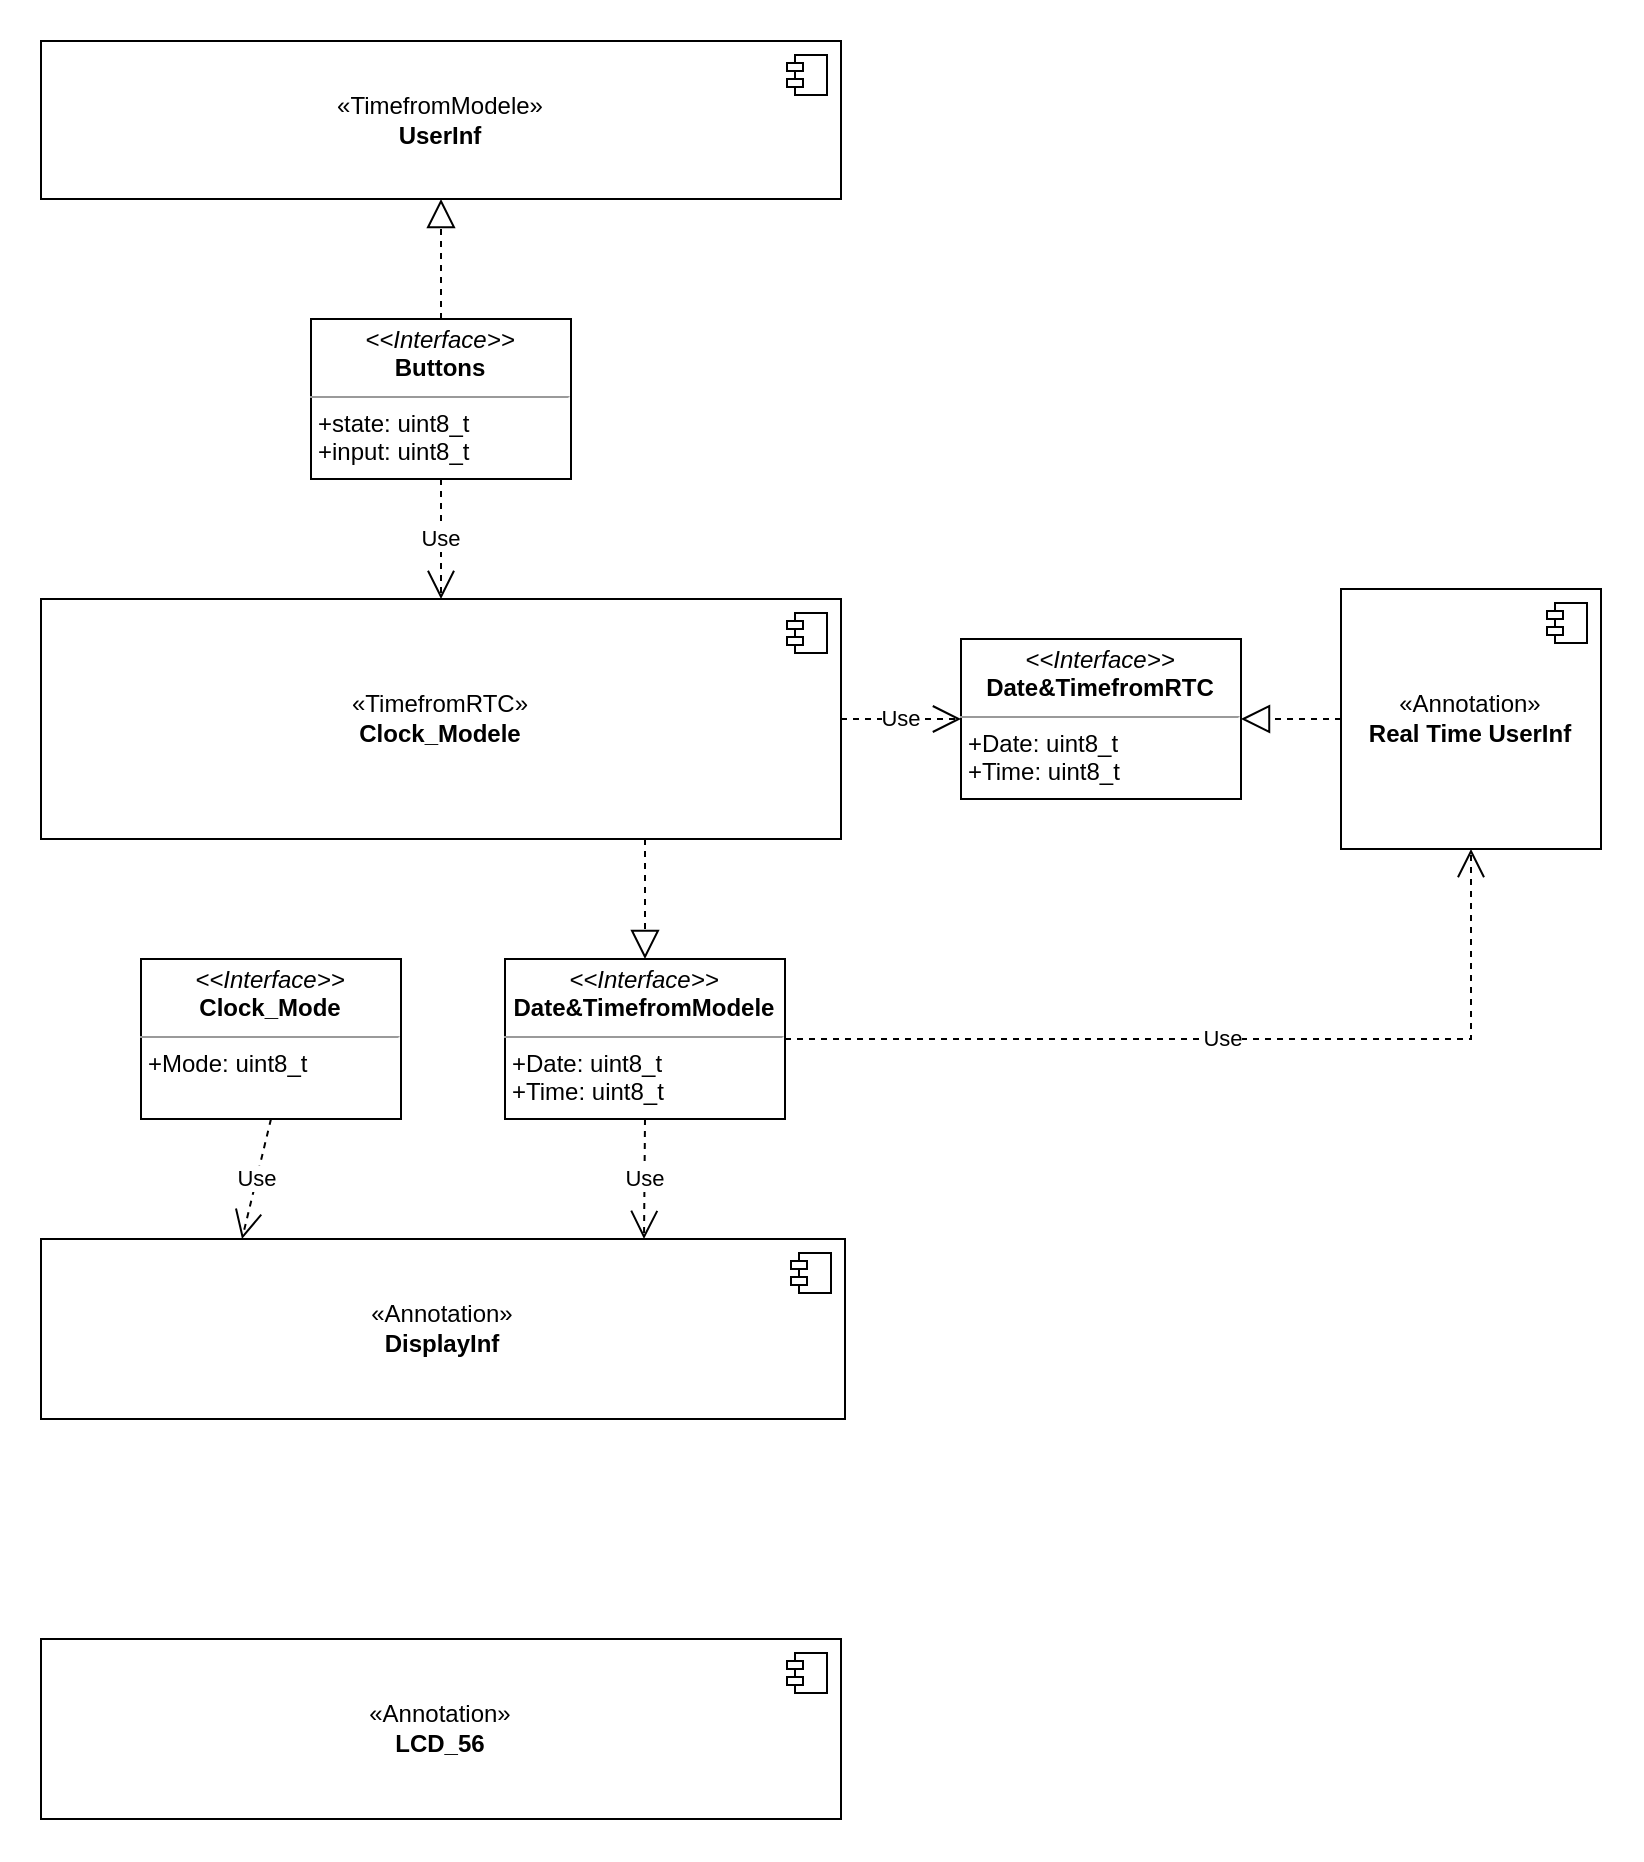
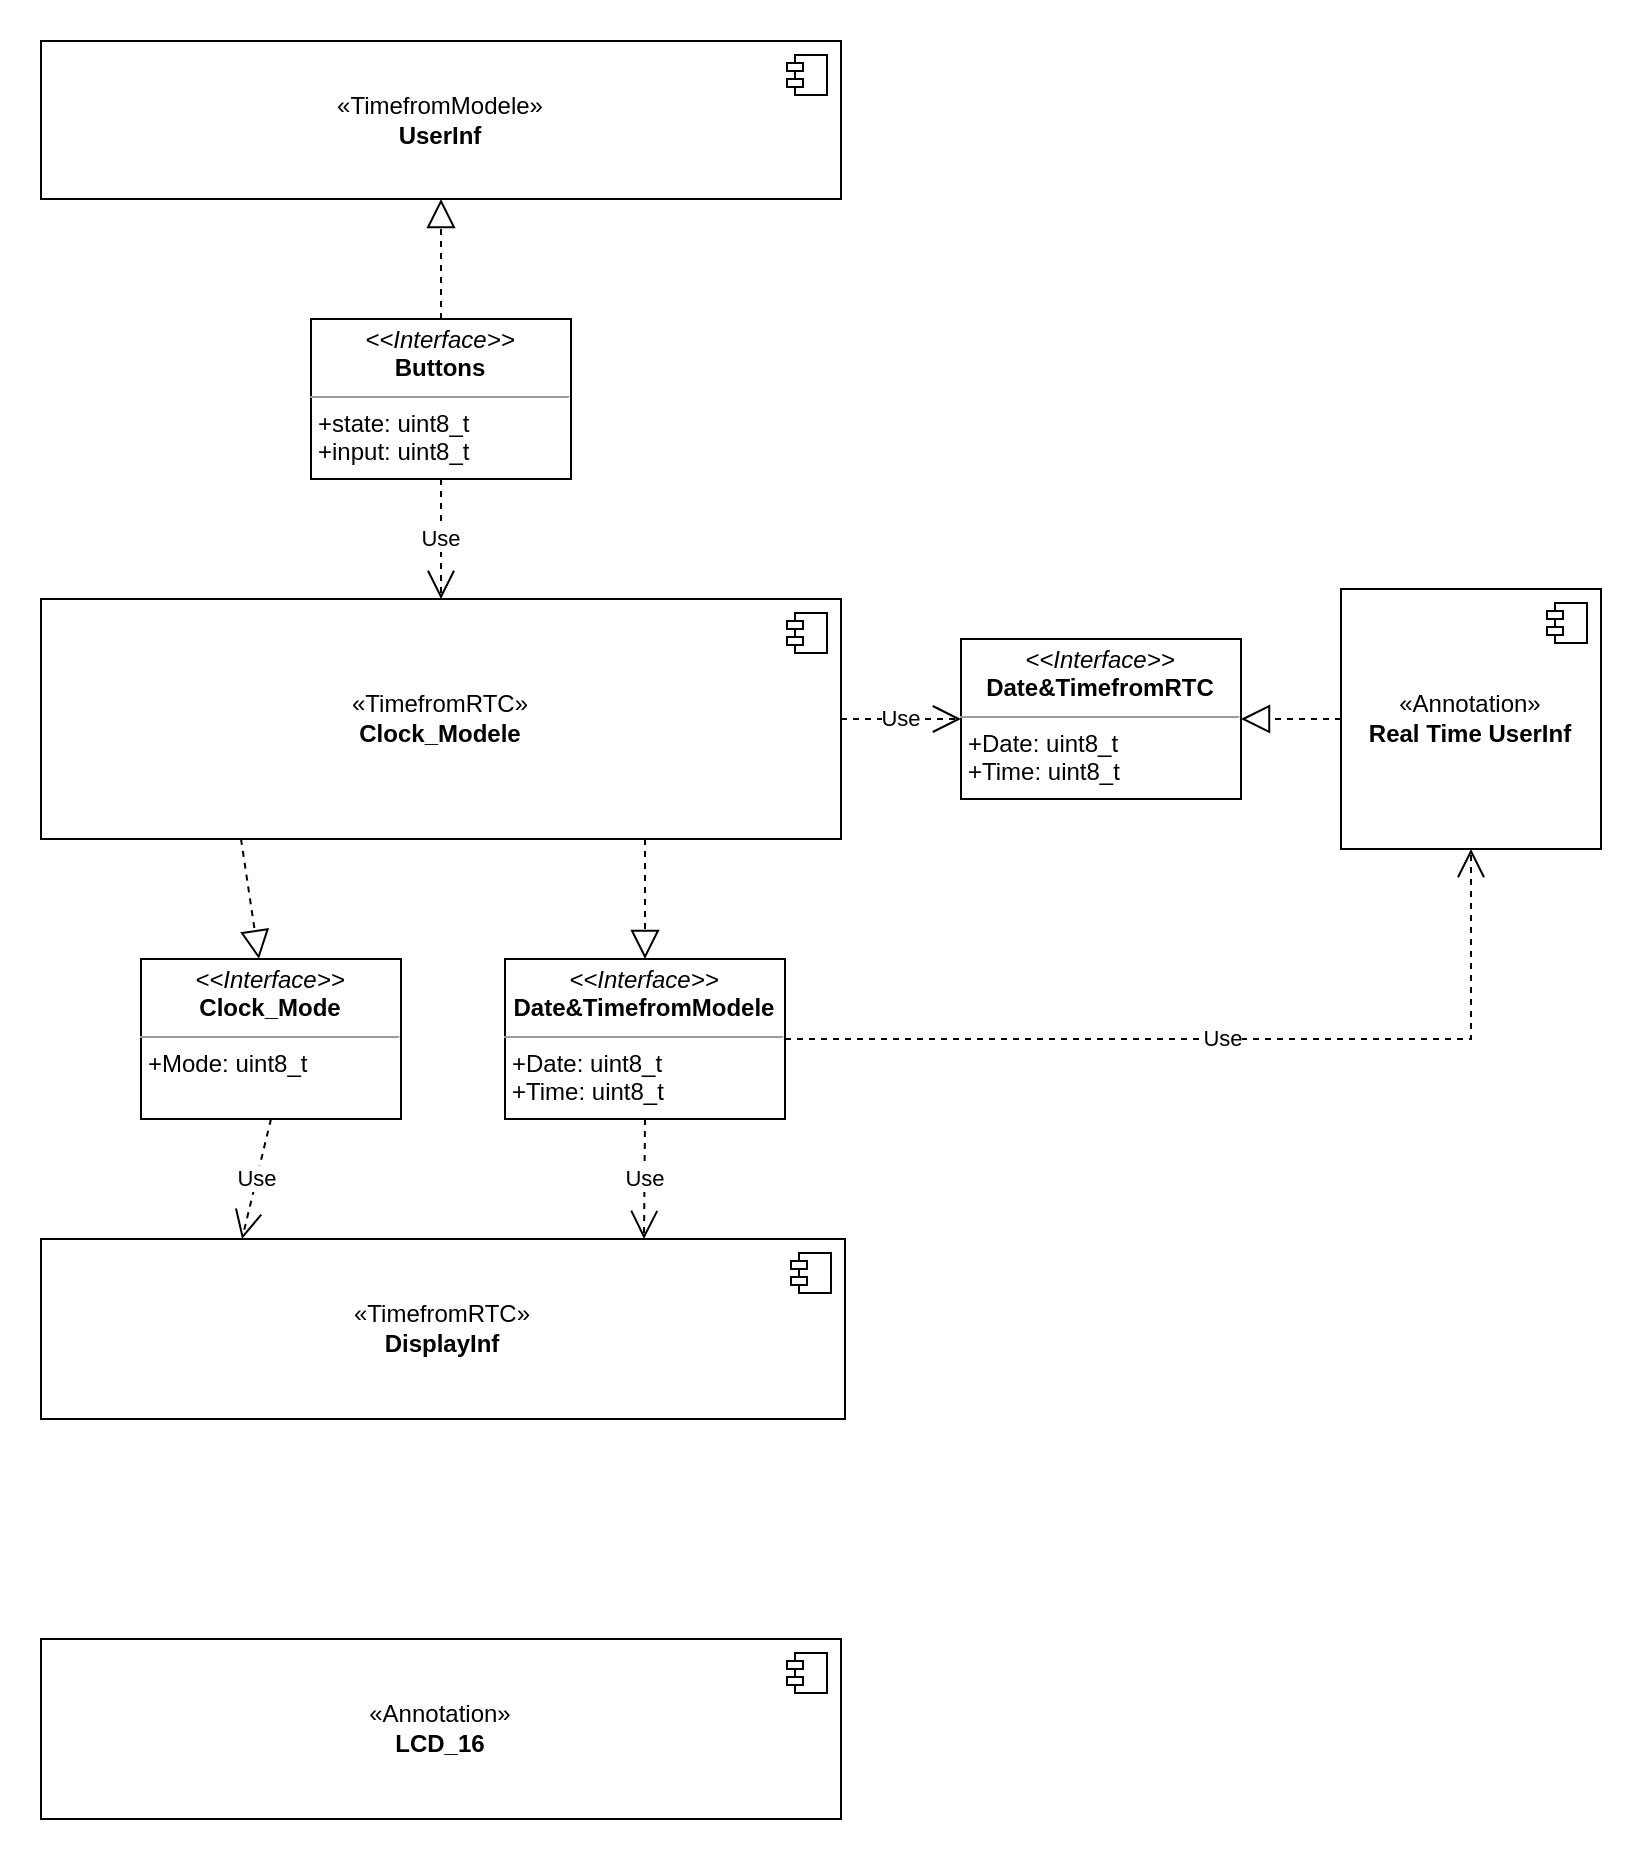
edge "«TimefromRTC» Clock_Modele" -> "<<Interface>> Clock_Mode +Mode: uint8_t": added
node "«Annotation» DisplayInf": label "«Annotation» DisplayInf" -> "«TimefromRTC» DisplayInf"
node "«Annotation» LCD_56": label "«Annotation» LCD_56" -> "«Annotation» LCD_16"
